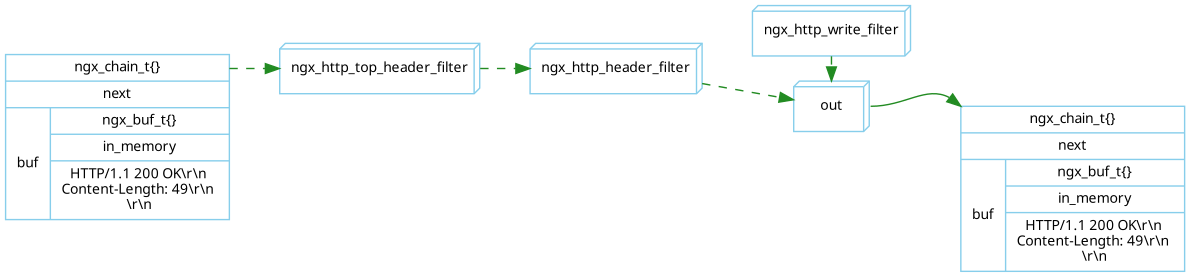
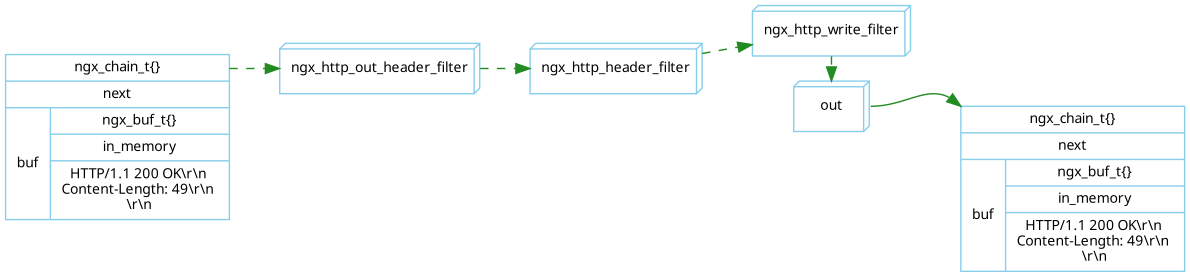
node "ngx_http_top_header_filter": label "ngx_http_top_header_filter" -> "ngx_http_out_header_filter"
edge "ngx_http_header_filter" -> "out": now "ngx_http_header_filter" -> "ngx_http_write_filter"
